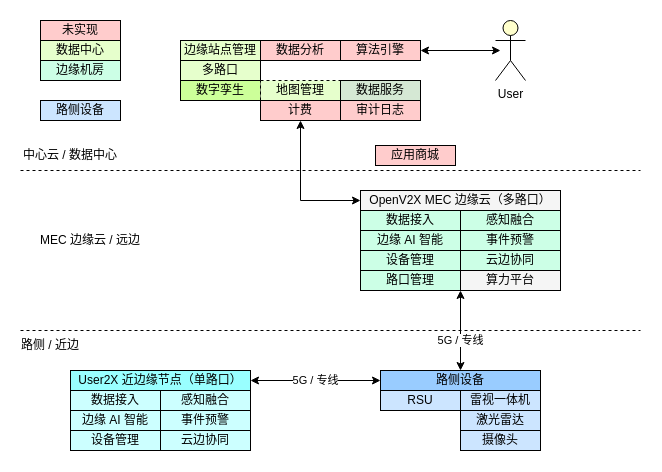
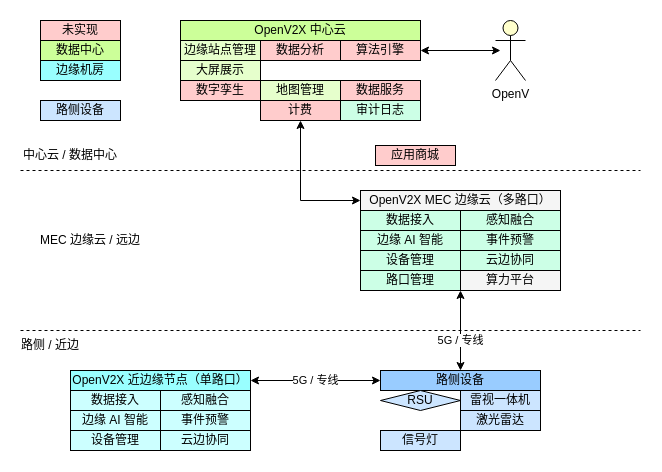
node "OpenV2X 中心云": added
node "数据中心": fillcolor #e6ffcc -> #ccff99
node "边缘机房": fillcolor #ccffe6 -> #99ffff
node "多路口": label "多路口" -> "大屏展示"
node "数字孪生": fillcolor #ccff99 -> #ffcccc
node "地图管理": style dashed -> solid
node "数据服务": fillcolor #d5e8d4 -> #ffcccc
node "User": label "User" -> "OpenV"
node "审计日志": fillcolor #ffcccc -> #ccffe6
node "User2X 近边缘节点（单路口）": label "User2X 近边缘节点（单路口）" -> "OpenV2X 近边缘节点（单路口）"
node "RSU": shape rectangle -> diamond
node "信号灯": added
node "摄像头": removed
